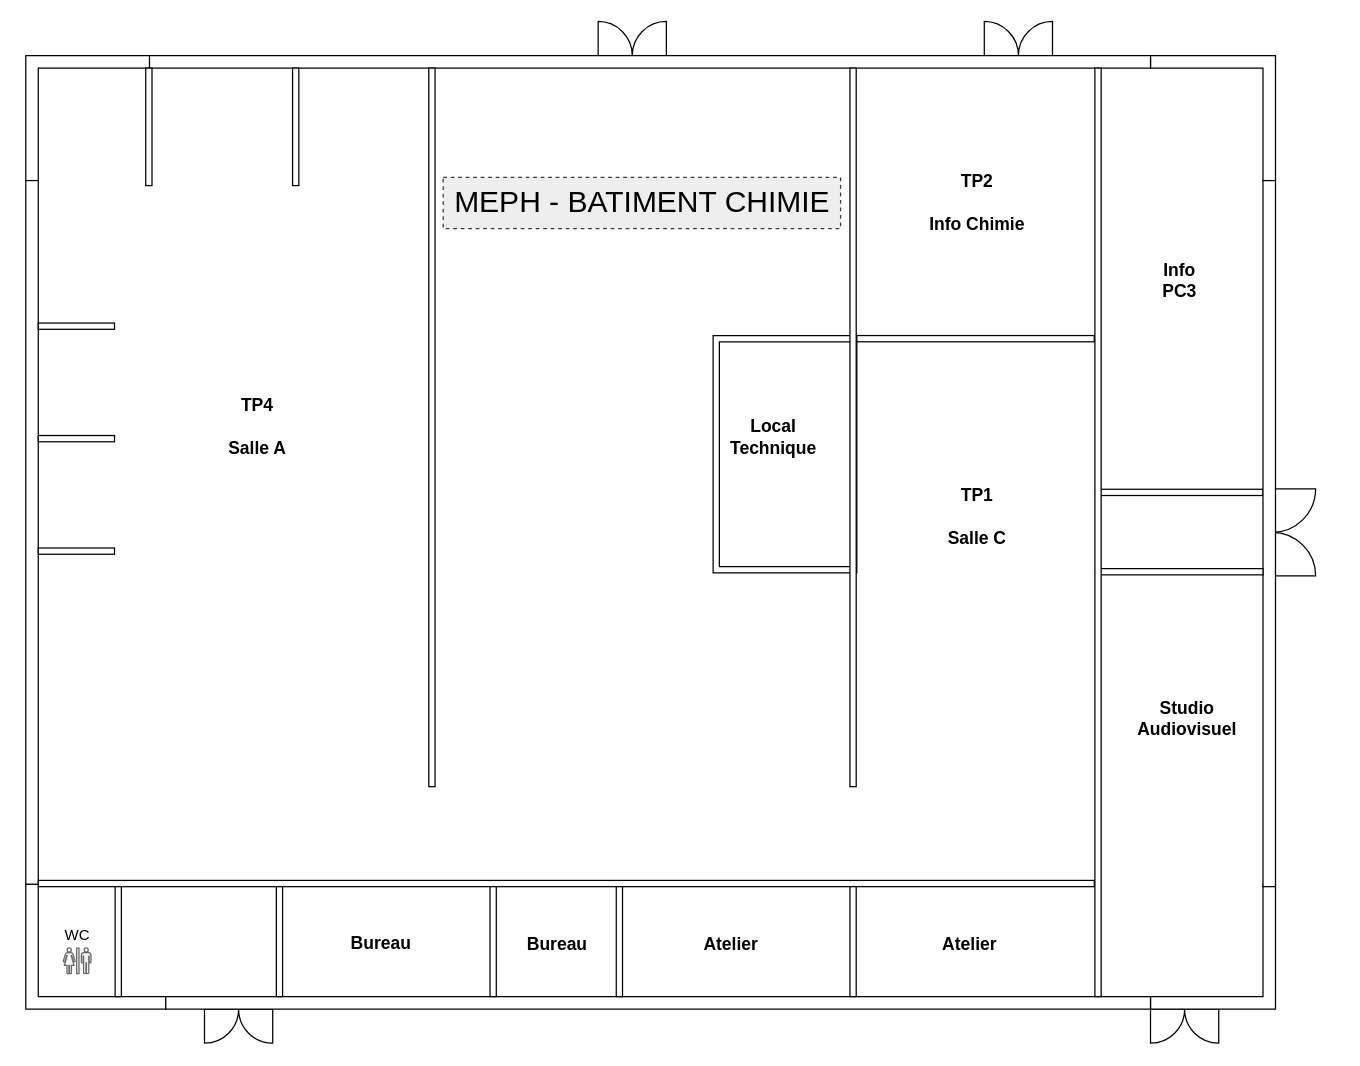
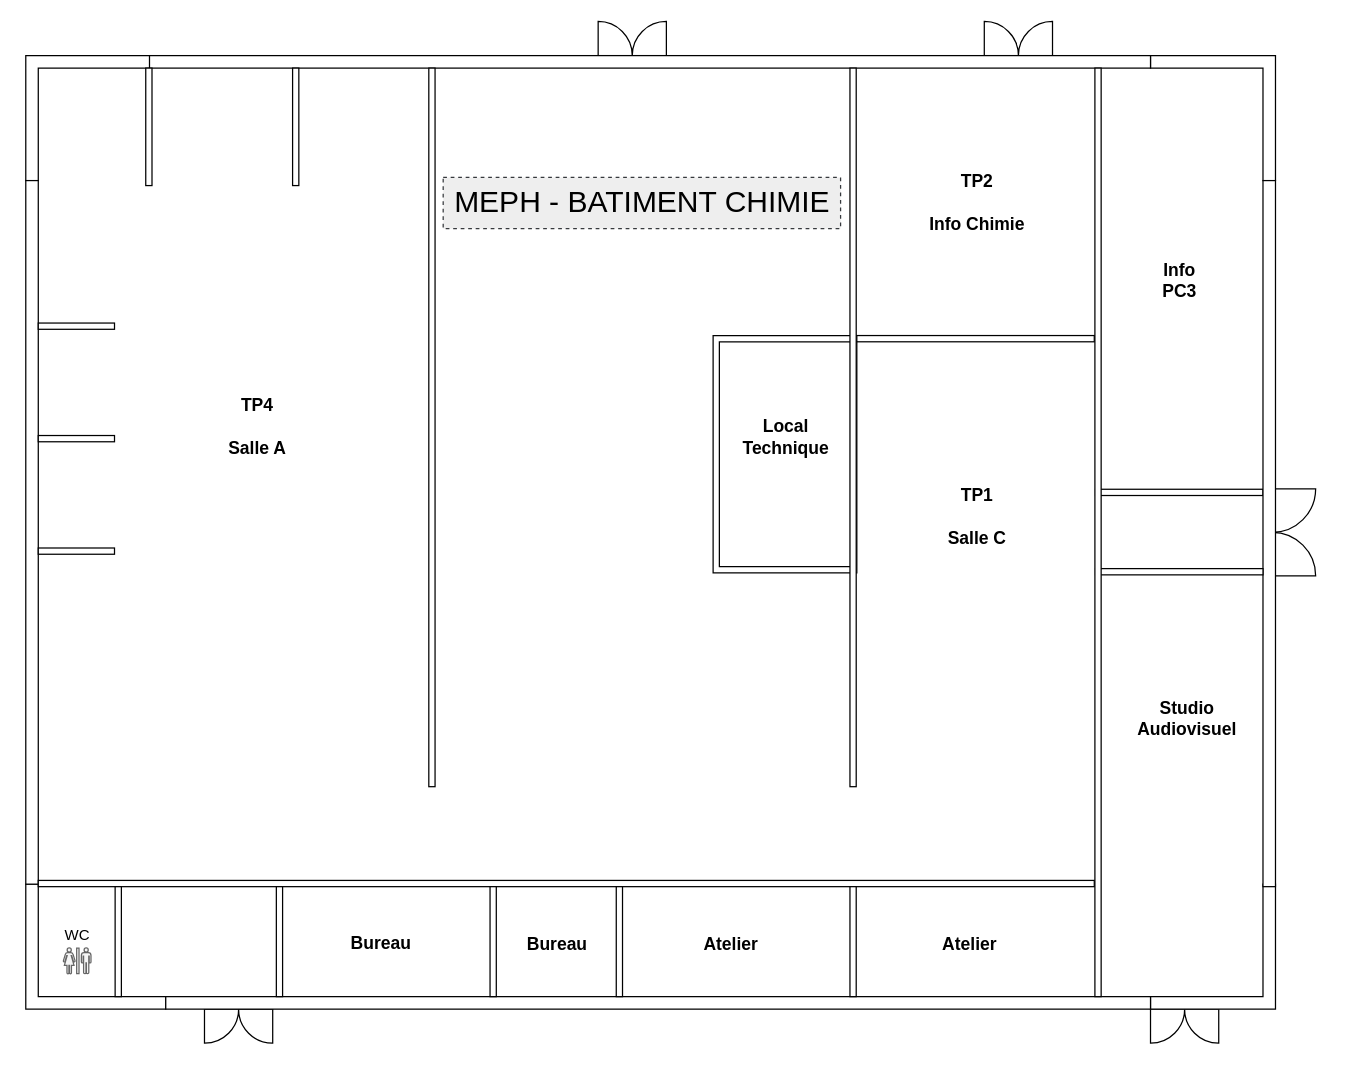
node "Local Technique": moved (773, 437) -> (786, 437)
